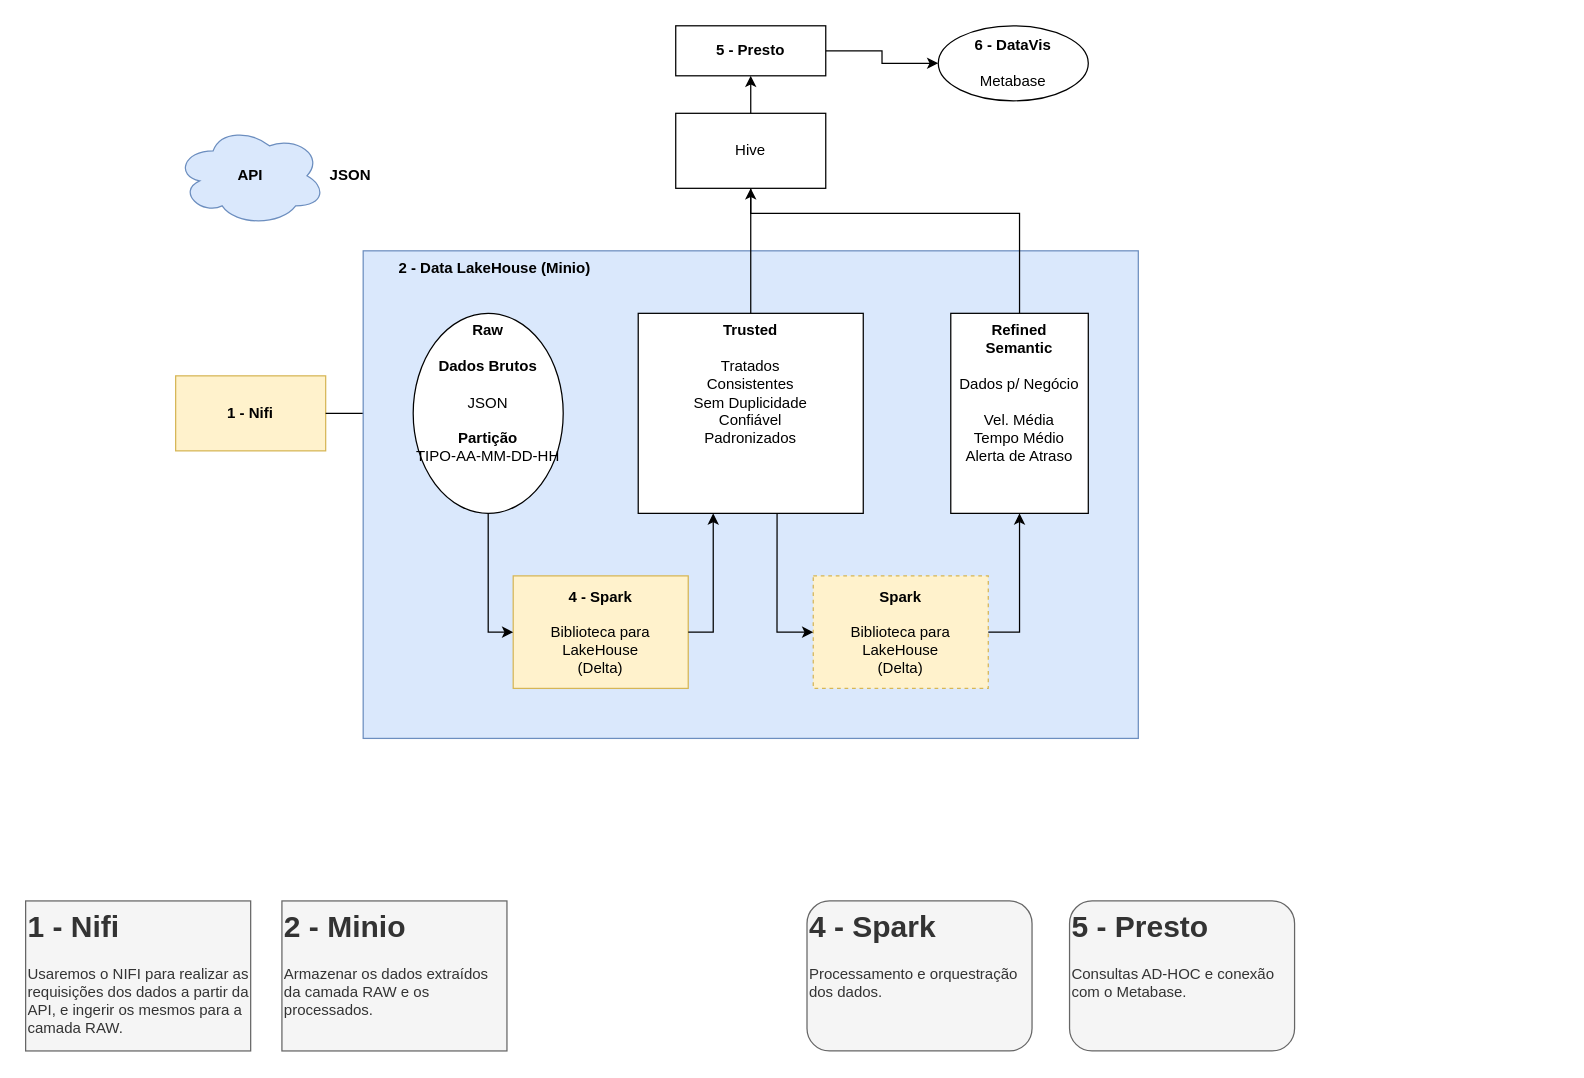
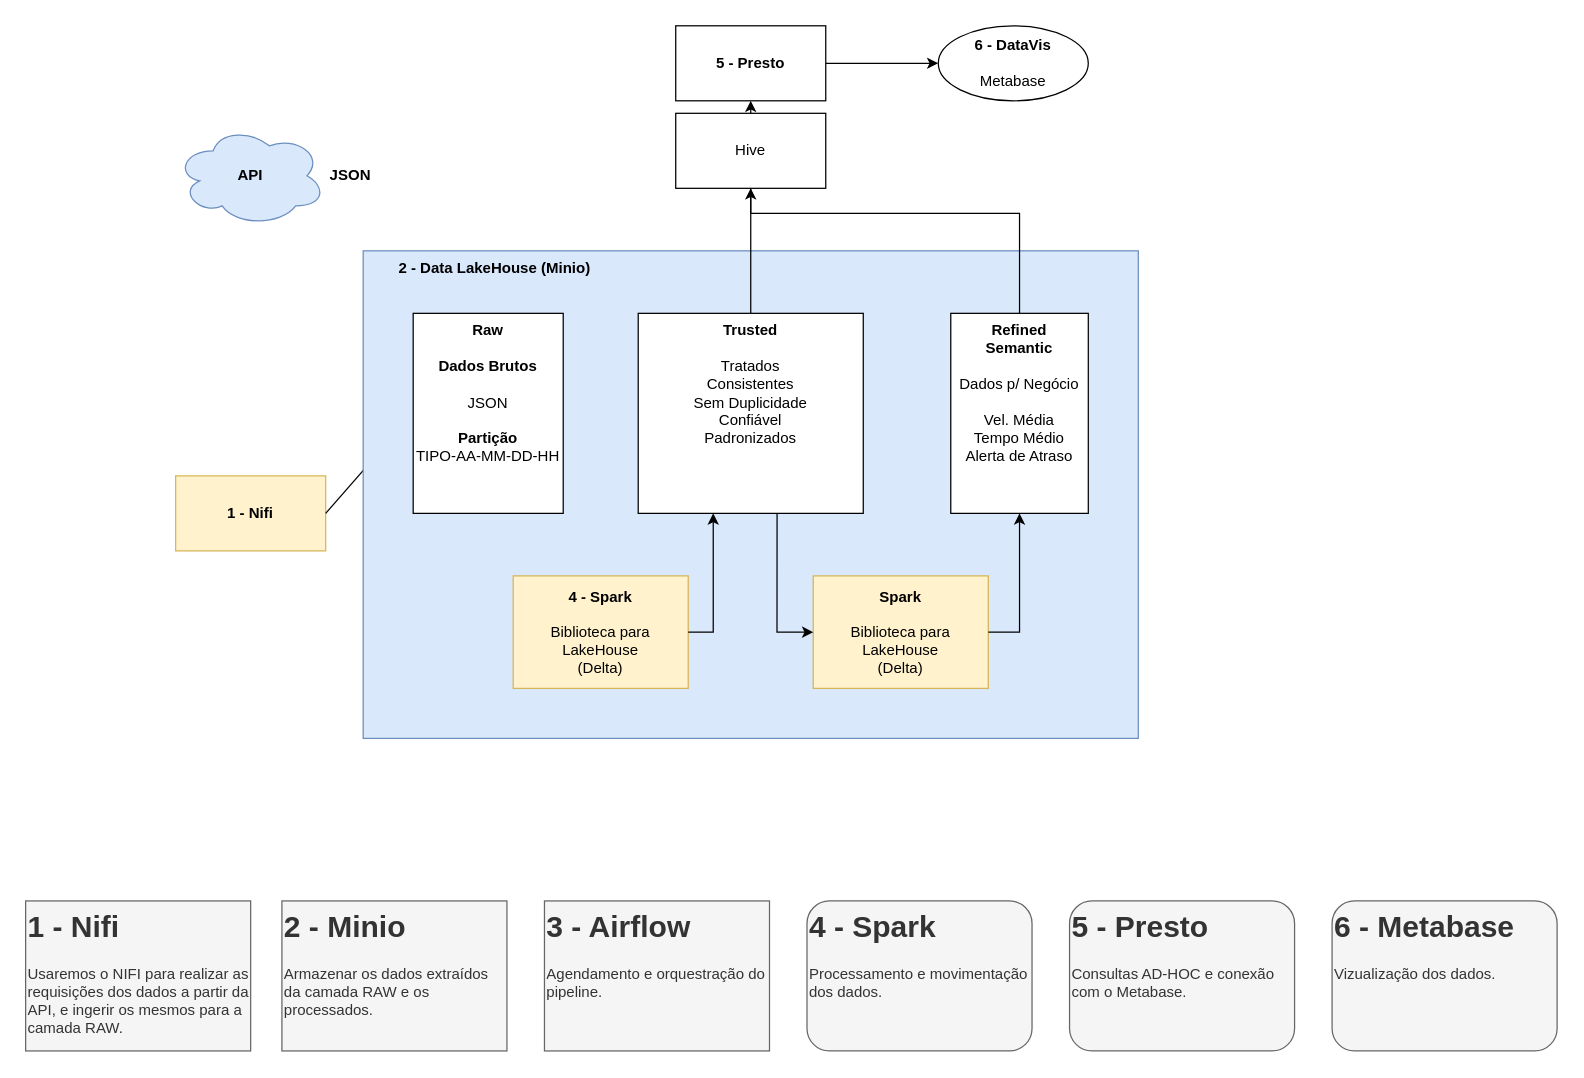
node "5 - Presto": size 150x50 -> 150x75
node "1 - Nifi": moved (251, 413) -> (251, 513)
node "Raw Dados Brutos JSON Partição TIPO-AA-MM-DD-HH": shape ellipse -> rectangle
edge "Raw Dados Brutos JSON Partição TIPO-AA-MM-DD-HH" -> "4 - Spark Biblioteca para LakeHouse (Delta)": removed
node "Spark Biblioteca para LakeHouse (Delta)": style dashed -> solid
node "4 - SparkProcessamento e orquestração dos dados.": label "4 - SparkProcessamento e orquestração dos dados." -> "4 - SparkProcessamento e movimentação dos dados."
node "3 - AirflowAgendamento e orquestração do pipeline.": added
node "6 - MetabaseVizualização dos dados.": added
